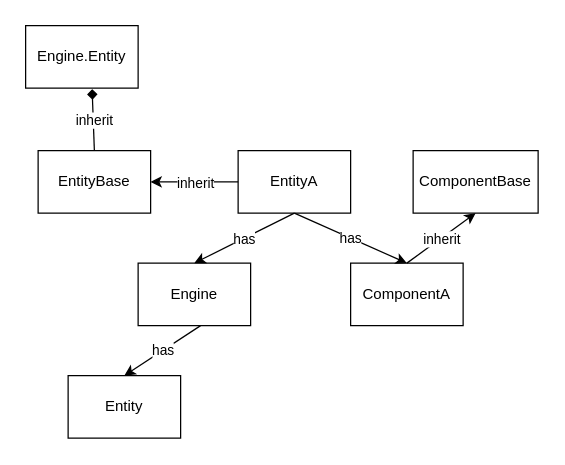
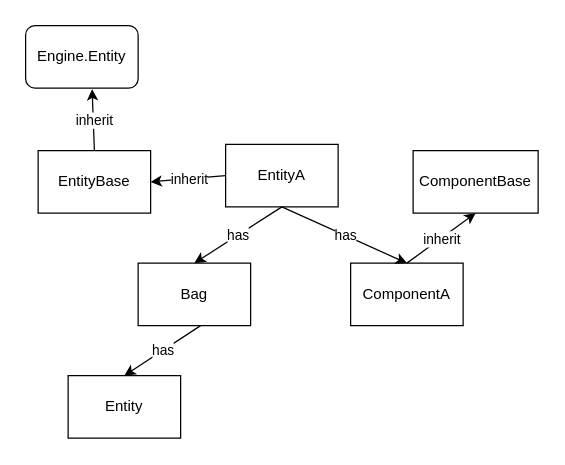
node "Engine.Entity": shape rectangle -> rounded rectangle
edge "EntityBase" -> "Engine.Entity": arrowhead diamond -> classic
node "EntityA": moved (294, 182) -> (282, 176)
node "Engine": label "Engine" -> "Bag"
